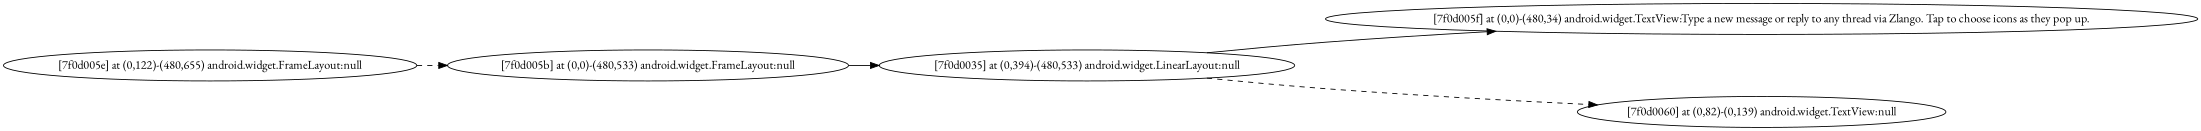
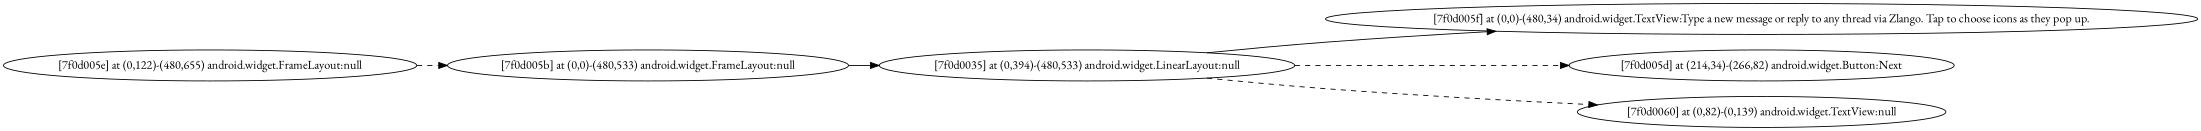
node "[7f0d005d] at (214,34)-(266,82) android.widget.Button:Next": added
